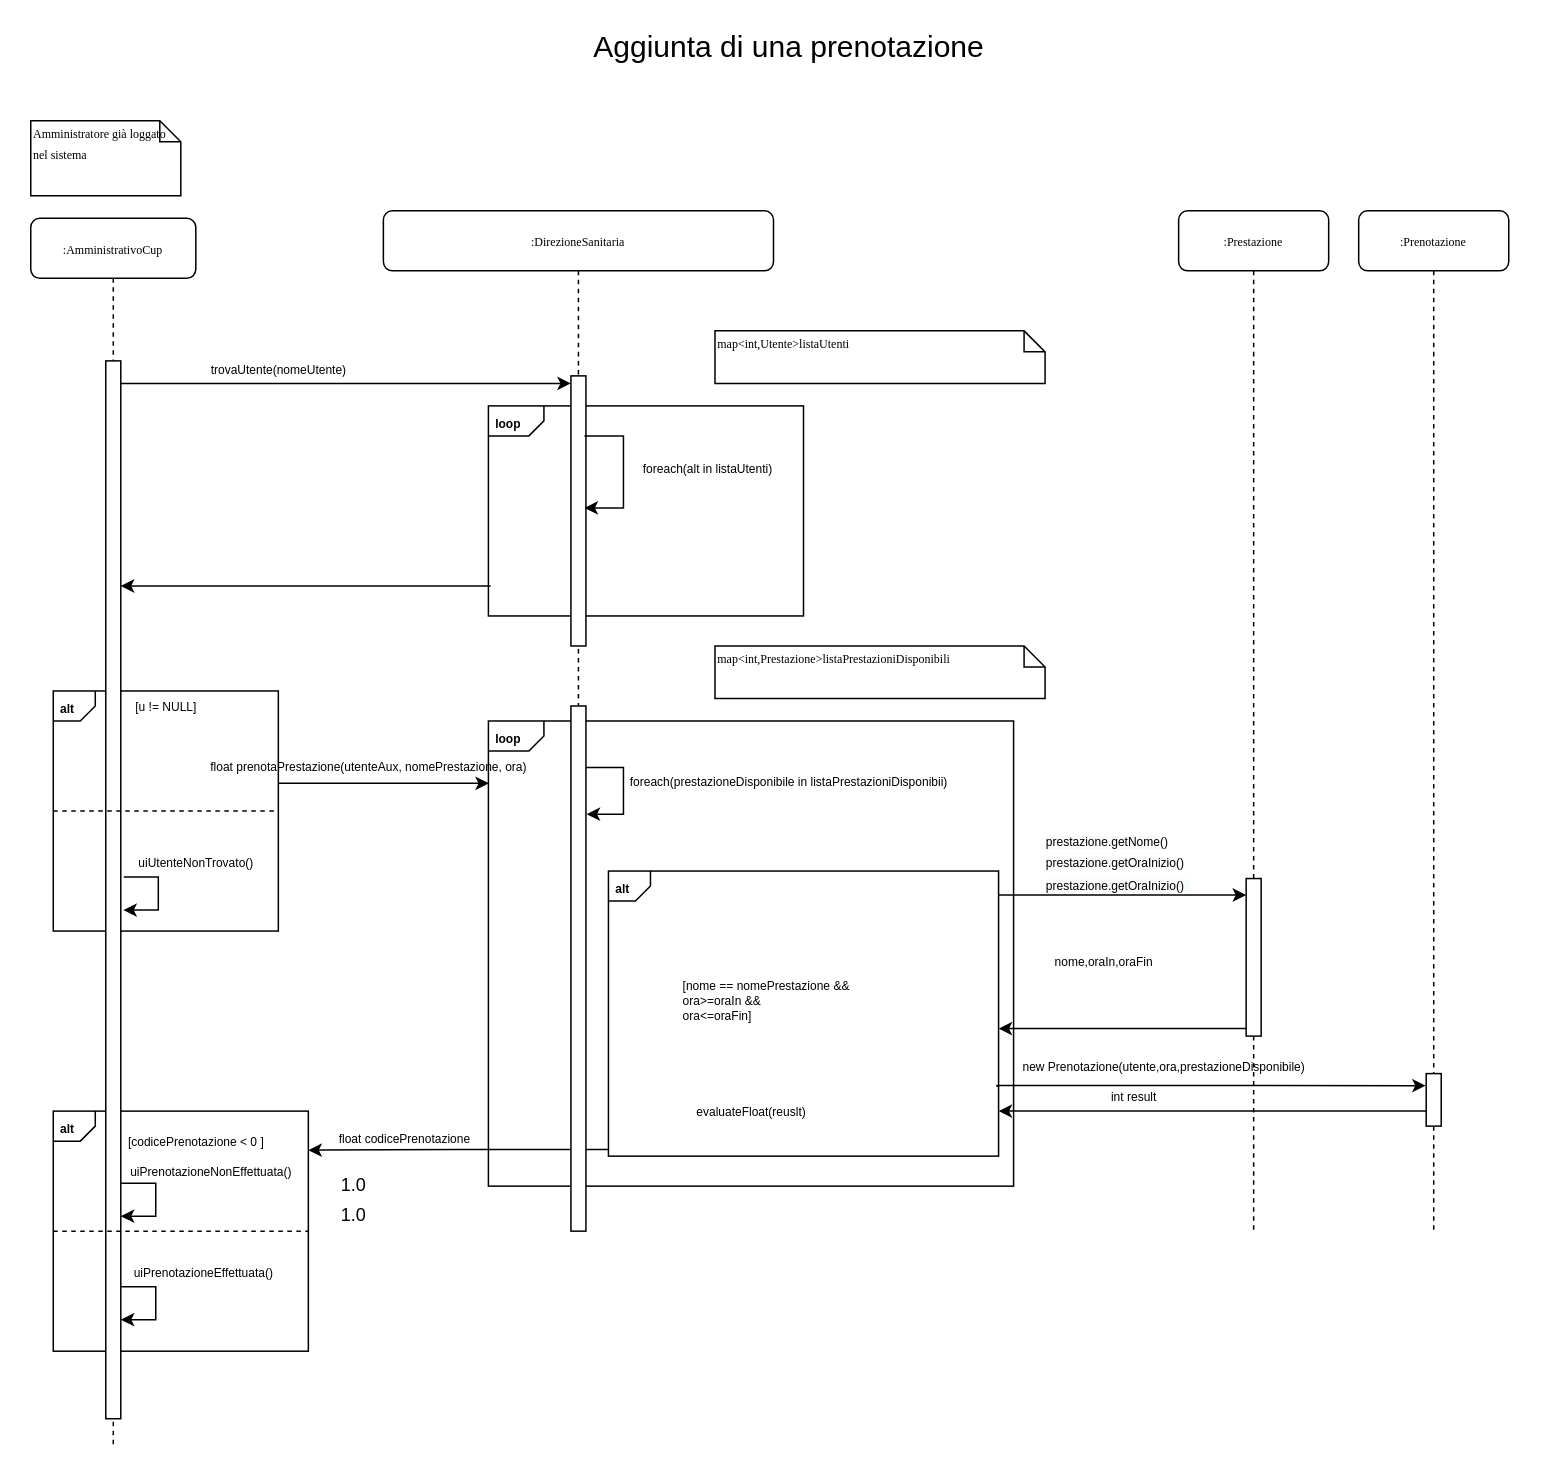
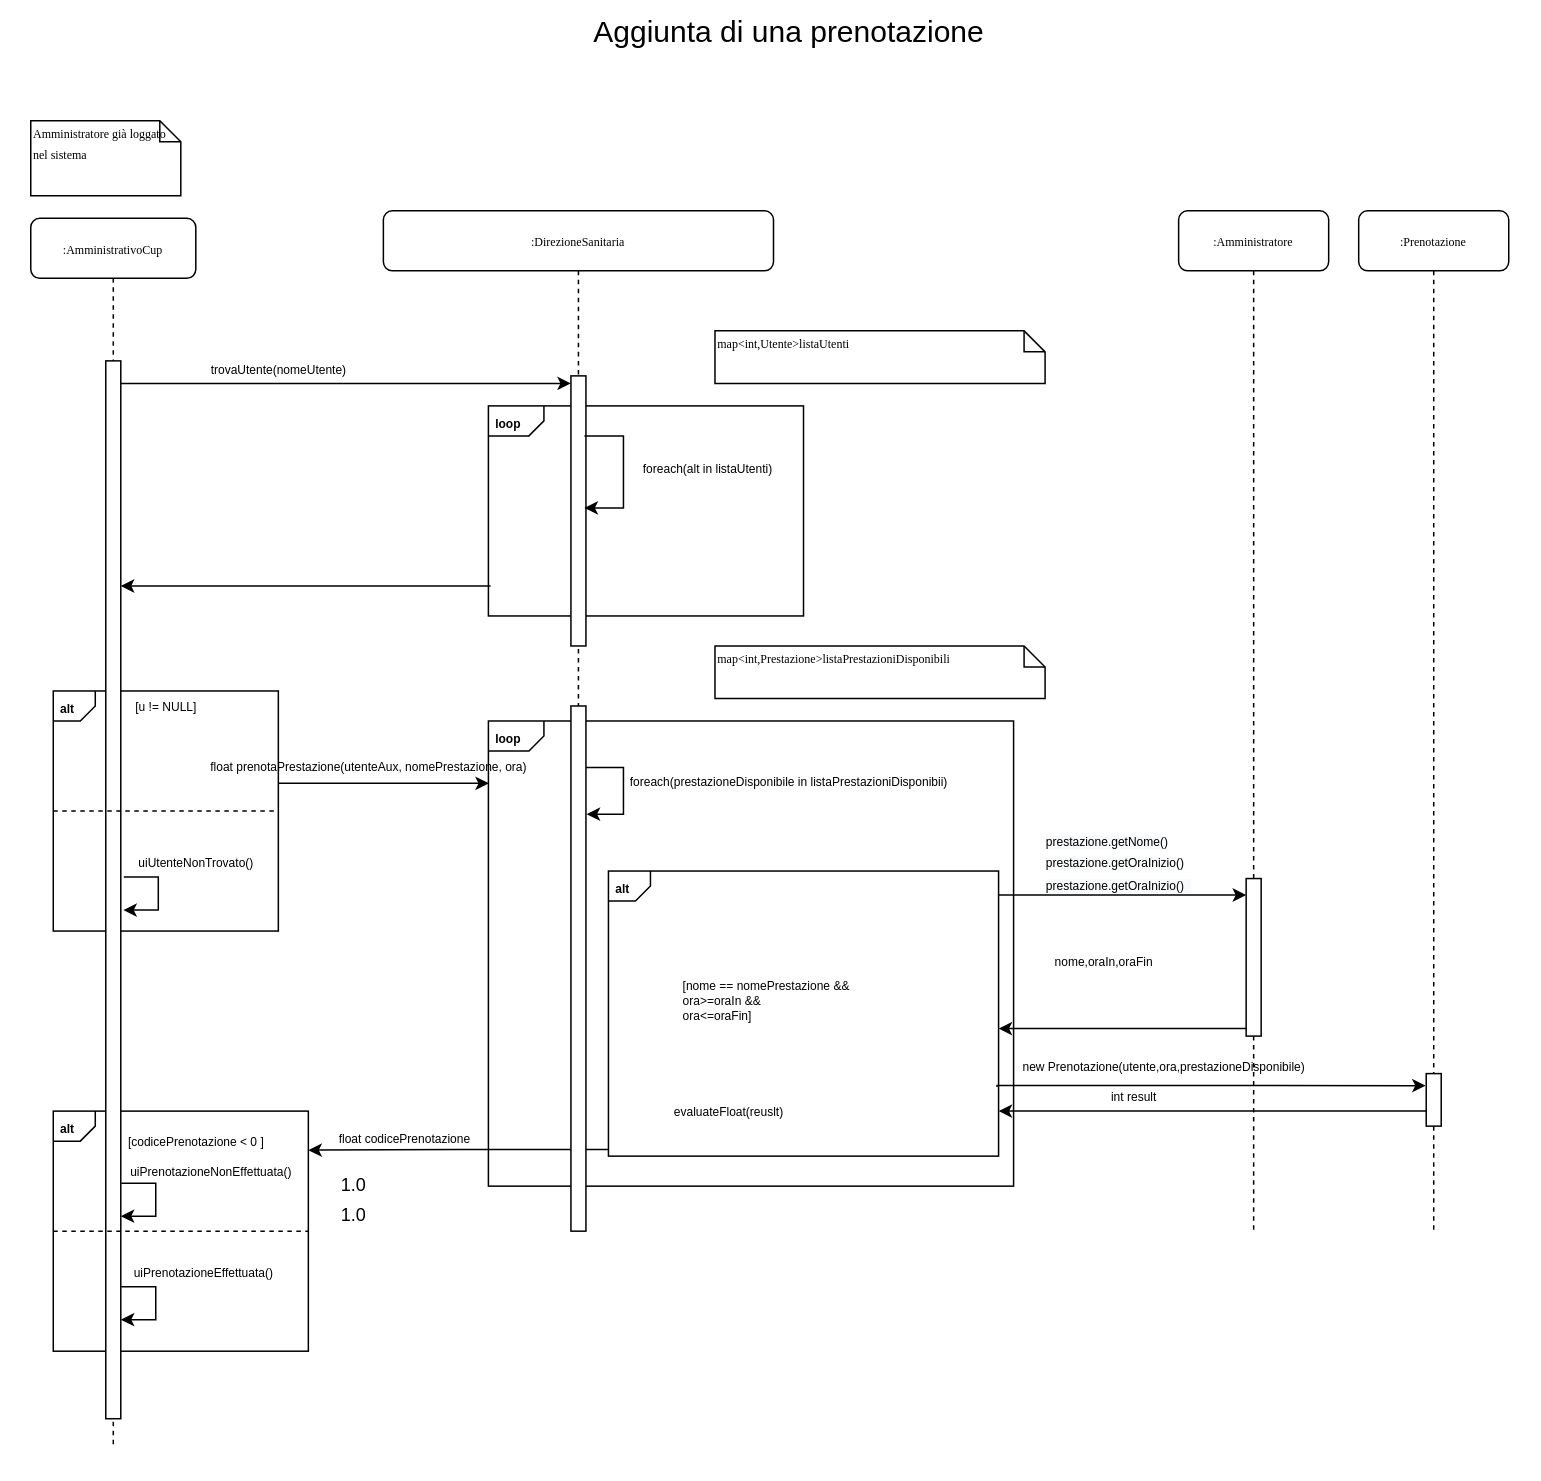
node "Aggiunta di una prenotazione": moved (788, 46) -> (788, 31)
node ":Prestazione": label ":Prestazione" -> ":Amministratore"
node "evaluateFloat(reuslt)": moved (751, 1111) -> (728, 1111)
